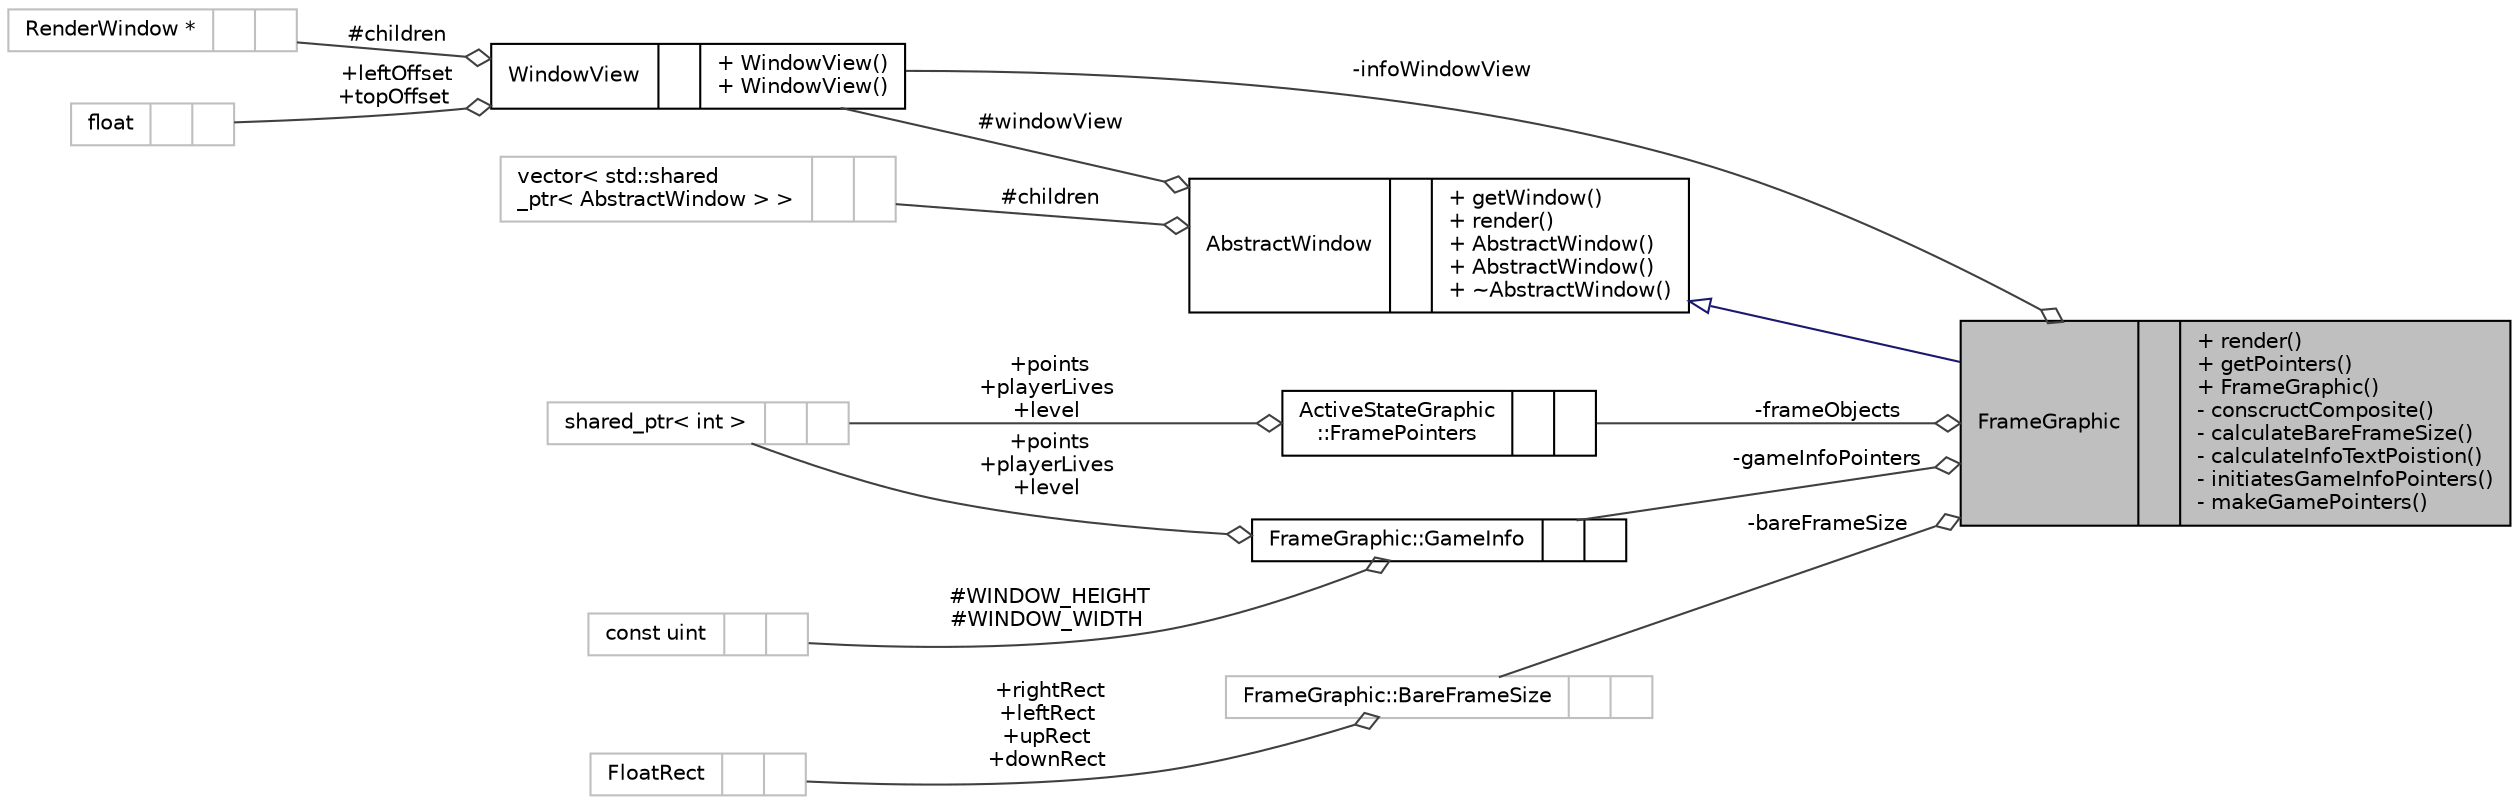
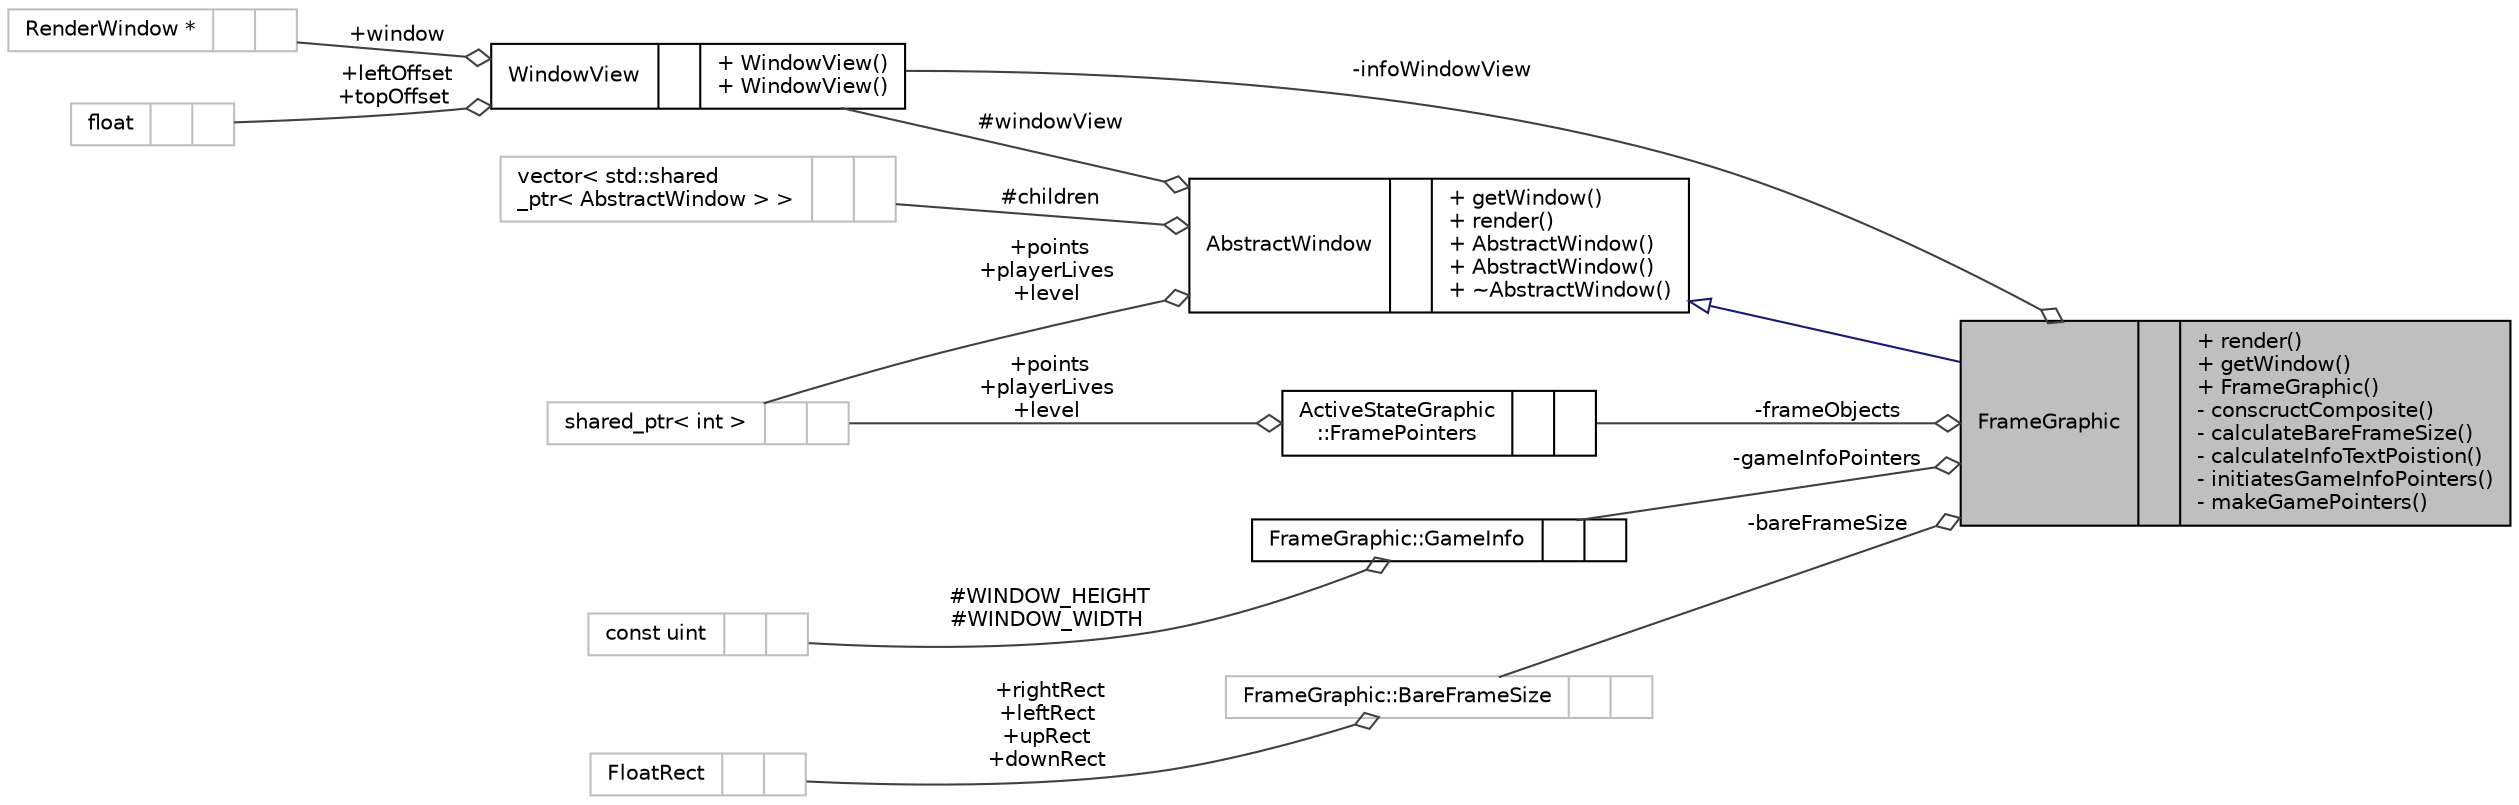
edge "RenderWindow *" -> "WindowView": label " #children" -> " +window"
node "FrameGraphic": text "+ getPointers()" -> "+ getWindow()"
edge "shared_ptr< int >" -> "FrameGraphic::GameInfo": now "shared_ptr< int >" -> "AbstractWindow"
